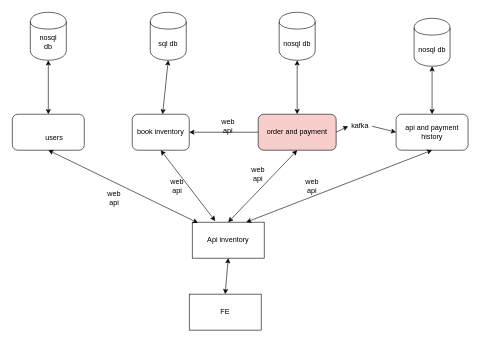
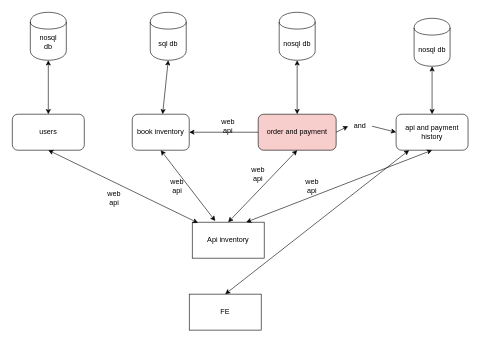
node "kafka": label "kafka" -> "and"
node "users": moved (54, 138) -> (48, 132)
edge "Api inventory" -- "FE": now "api and payment history" -- "FE"
